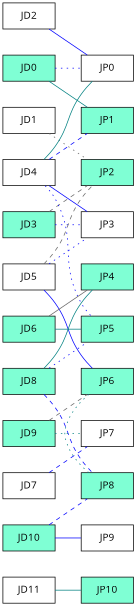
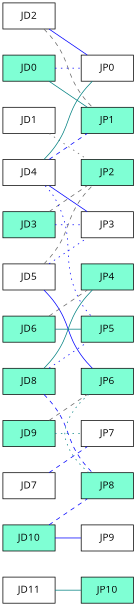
edge "JD2" -- "JP1": added
edge "JP4" -- "JD6": style solid -> dashed
